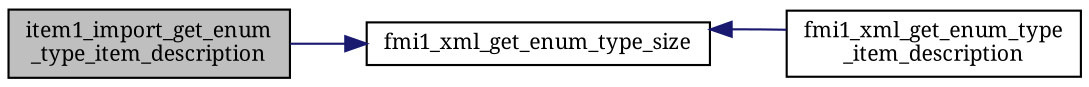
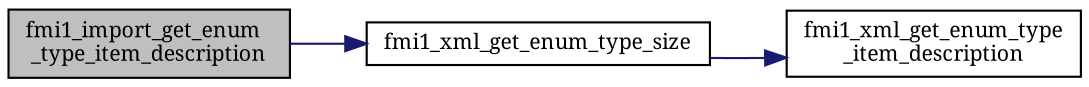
edge "fmi1_xml_get_enum_type _item_description" -> "fmi1_xml_get_enum_type_size": reversed
node "item1_import_get_enum _type_item_description": label "item1_import_get_enum _type_item_description" -> "fmi1_import_get_enum _type_item_description"
